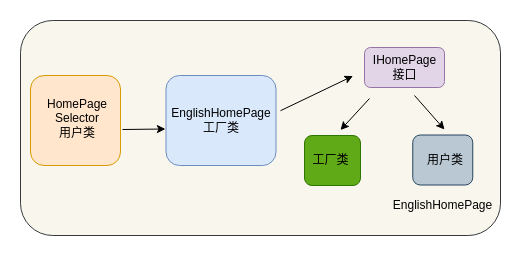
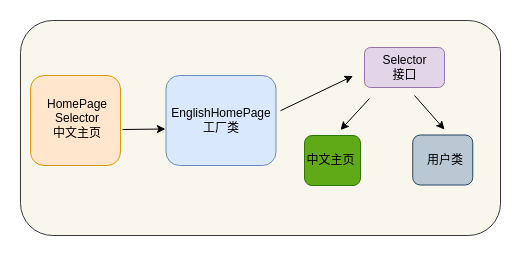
node "IHomePage 接口": label "IHomePage 接口" -> "Selector 接口"
node "HomePage Selector 用户类": label "HomePage Selector 用户类" -> "HomePage Selector 中文主页"
node "工厂类": label "工厂类" -> "中文主页"
node "EnglishHomePage": removed
